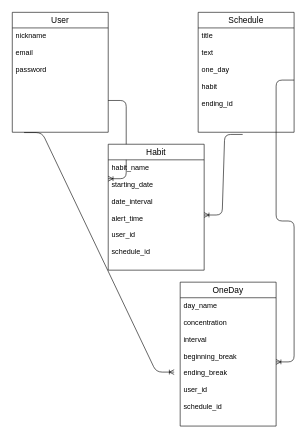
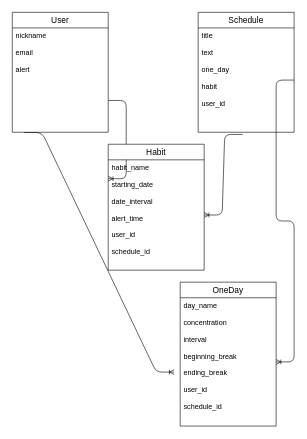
node "nickname email password": label "nickname email password" -> "nickname email alert"
node "title text one_day habit ending_id": label "title text one_day habit ending_id" -> "title text one_day habit user_id"
